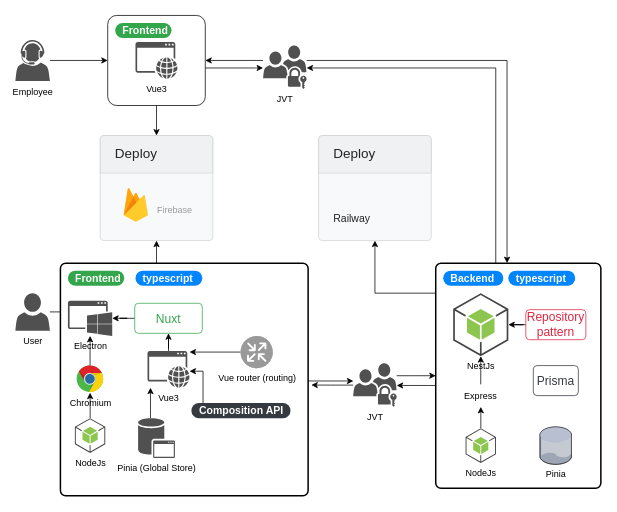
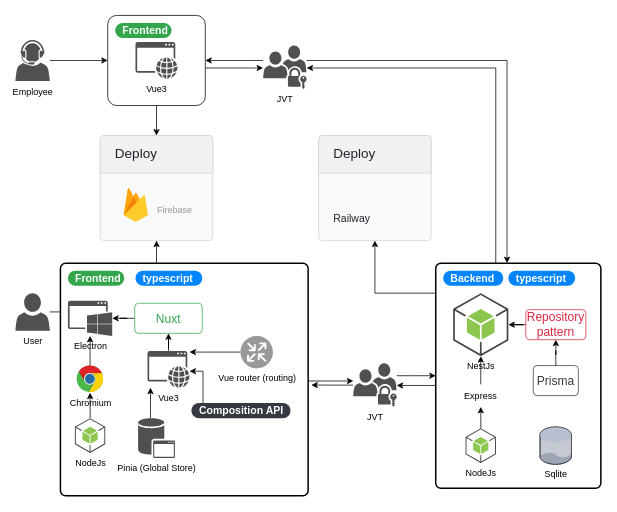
edge "Prisma" -> "Repository pattern": added
node "Pinia": label "Pinia" -> "Sqlite"
